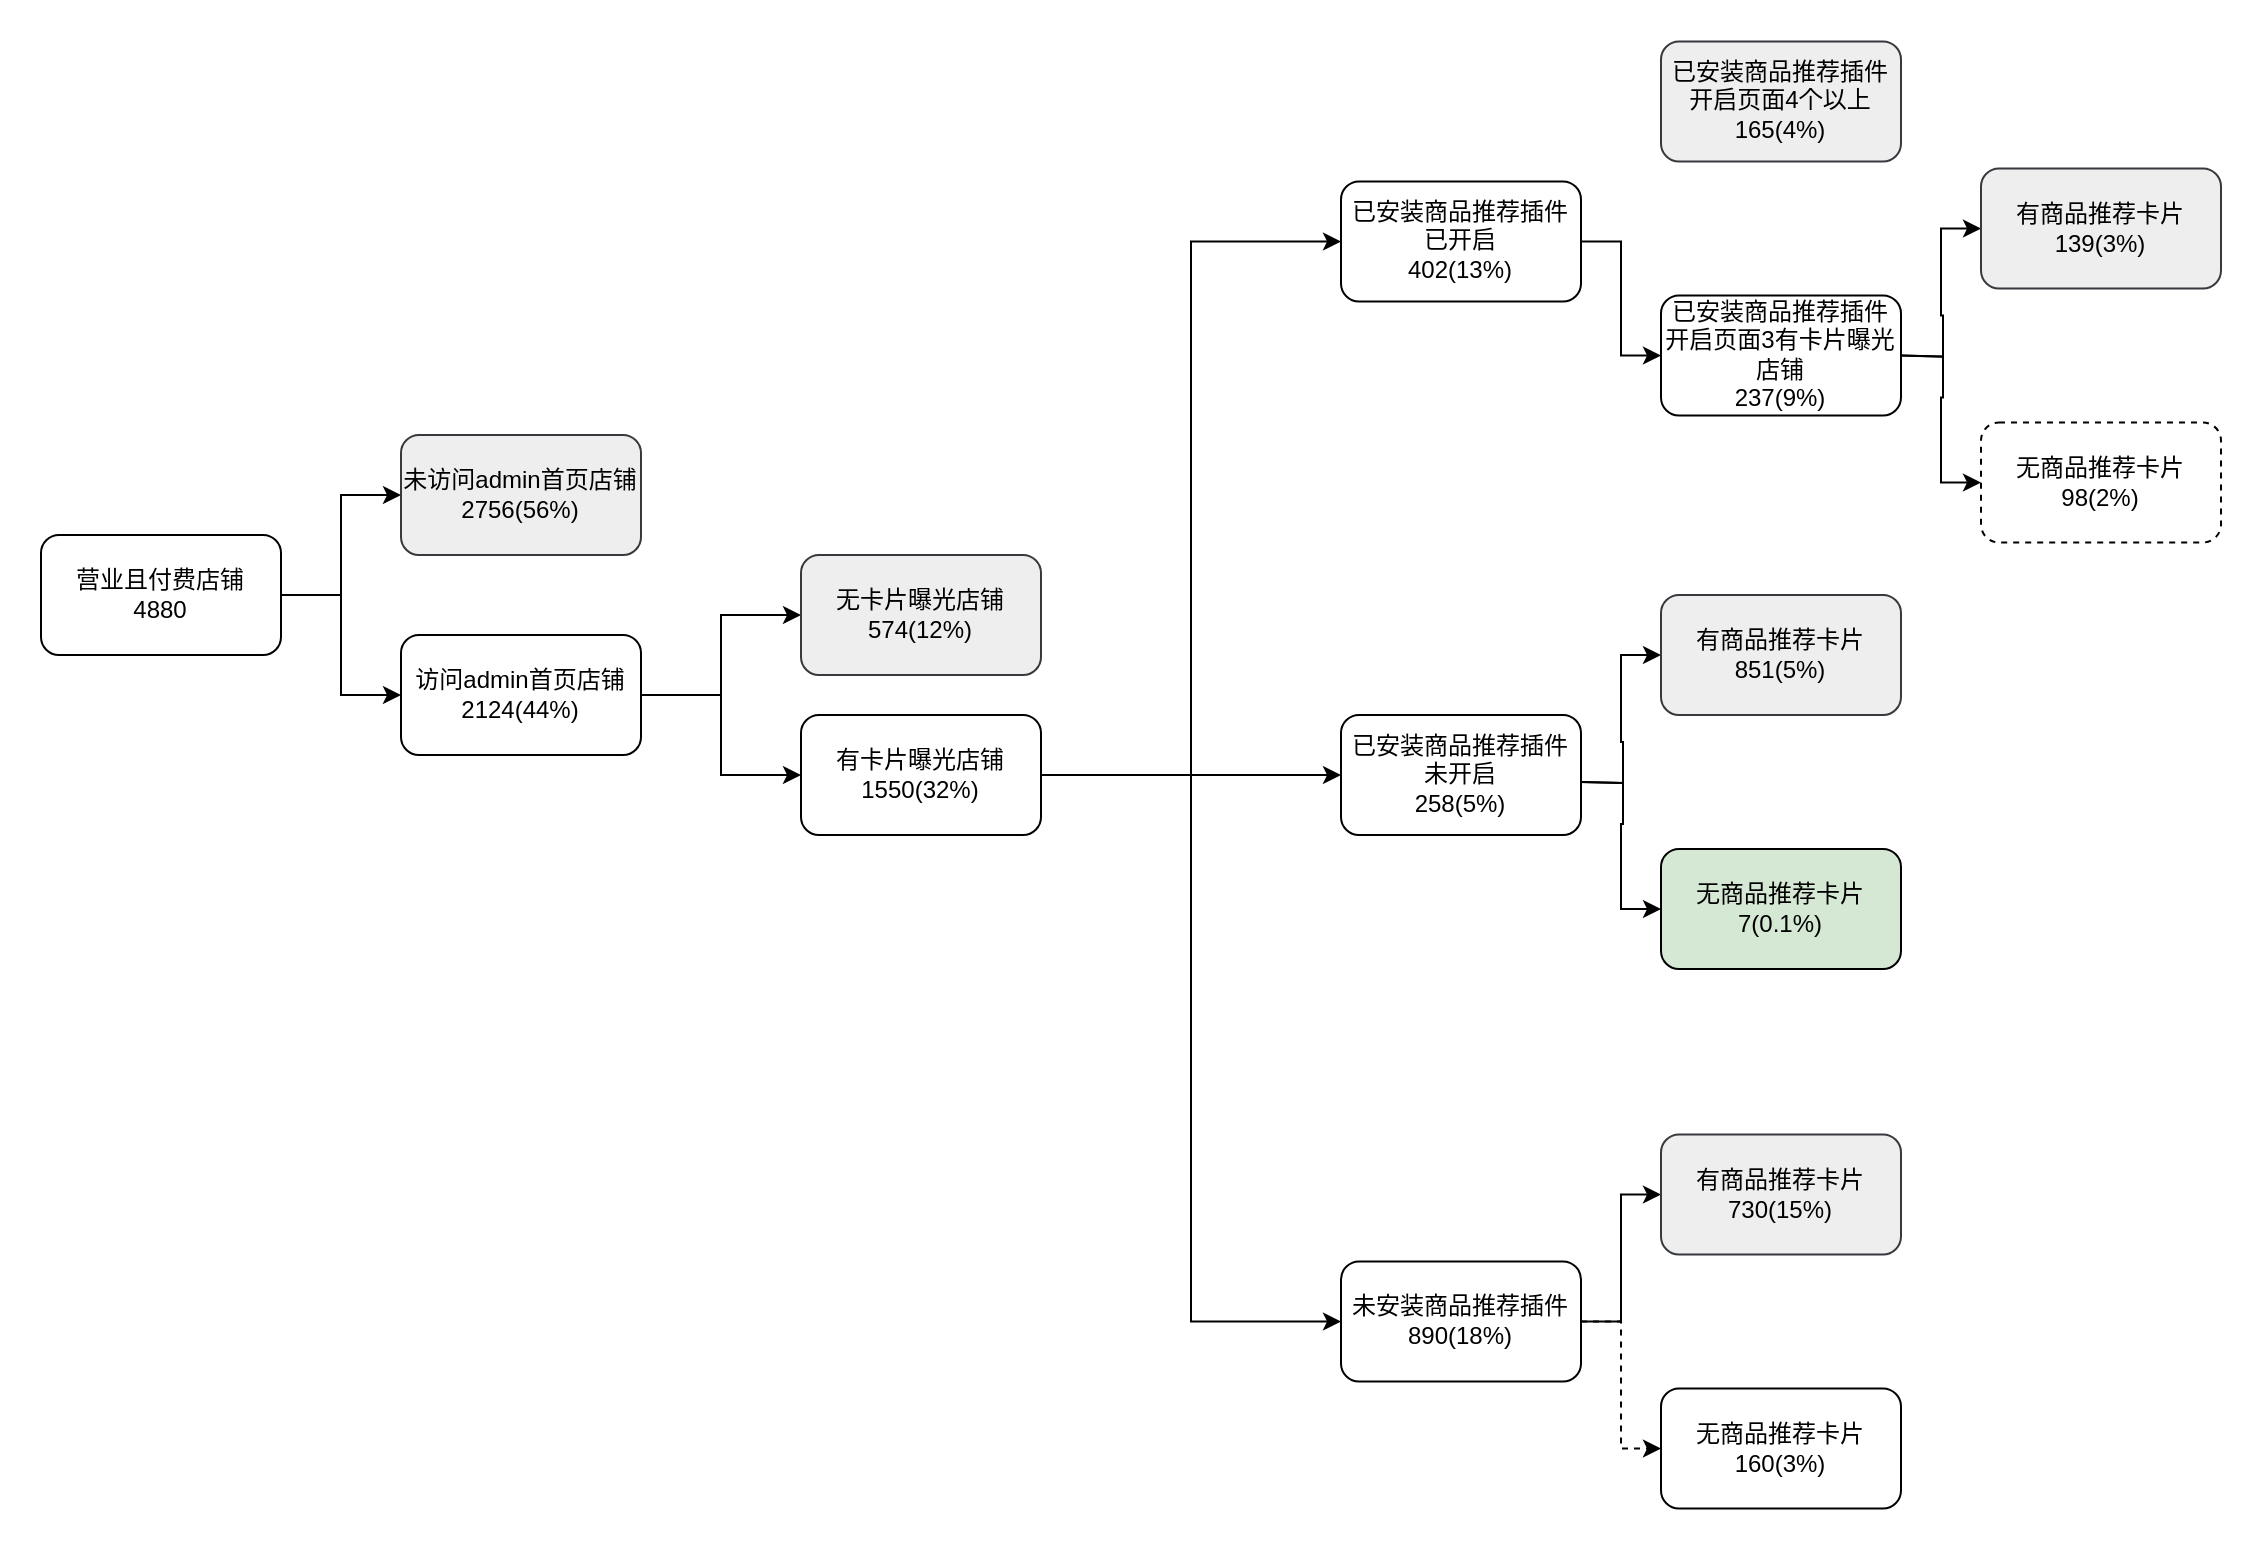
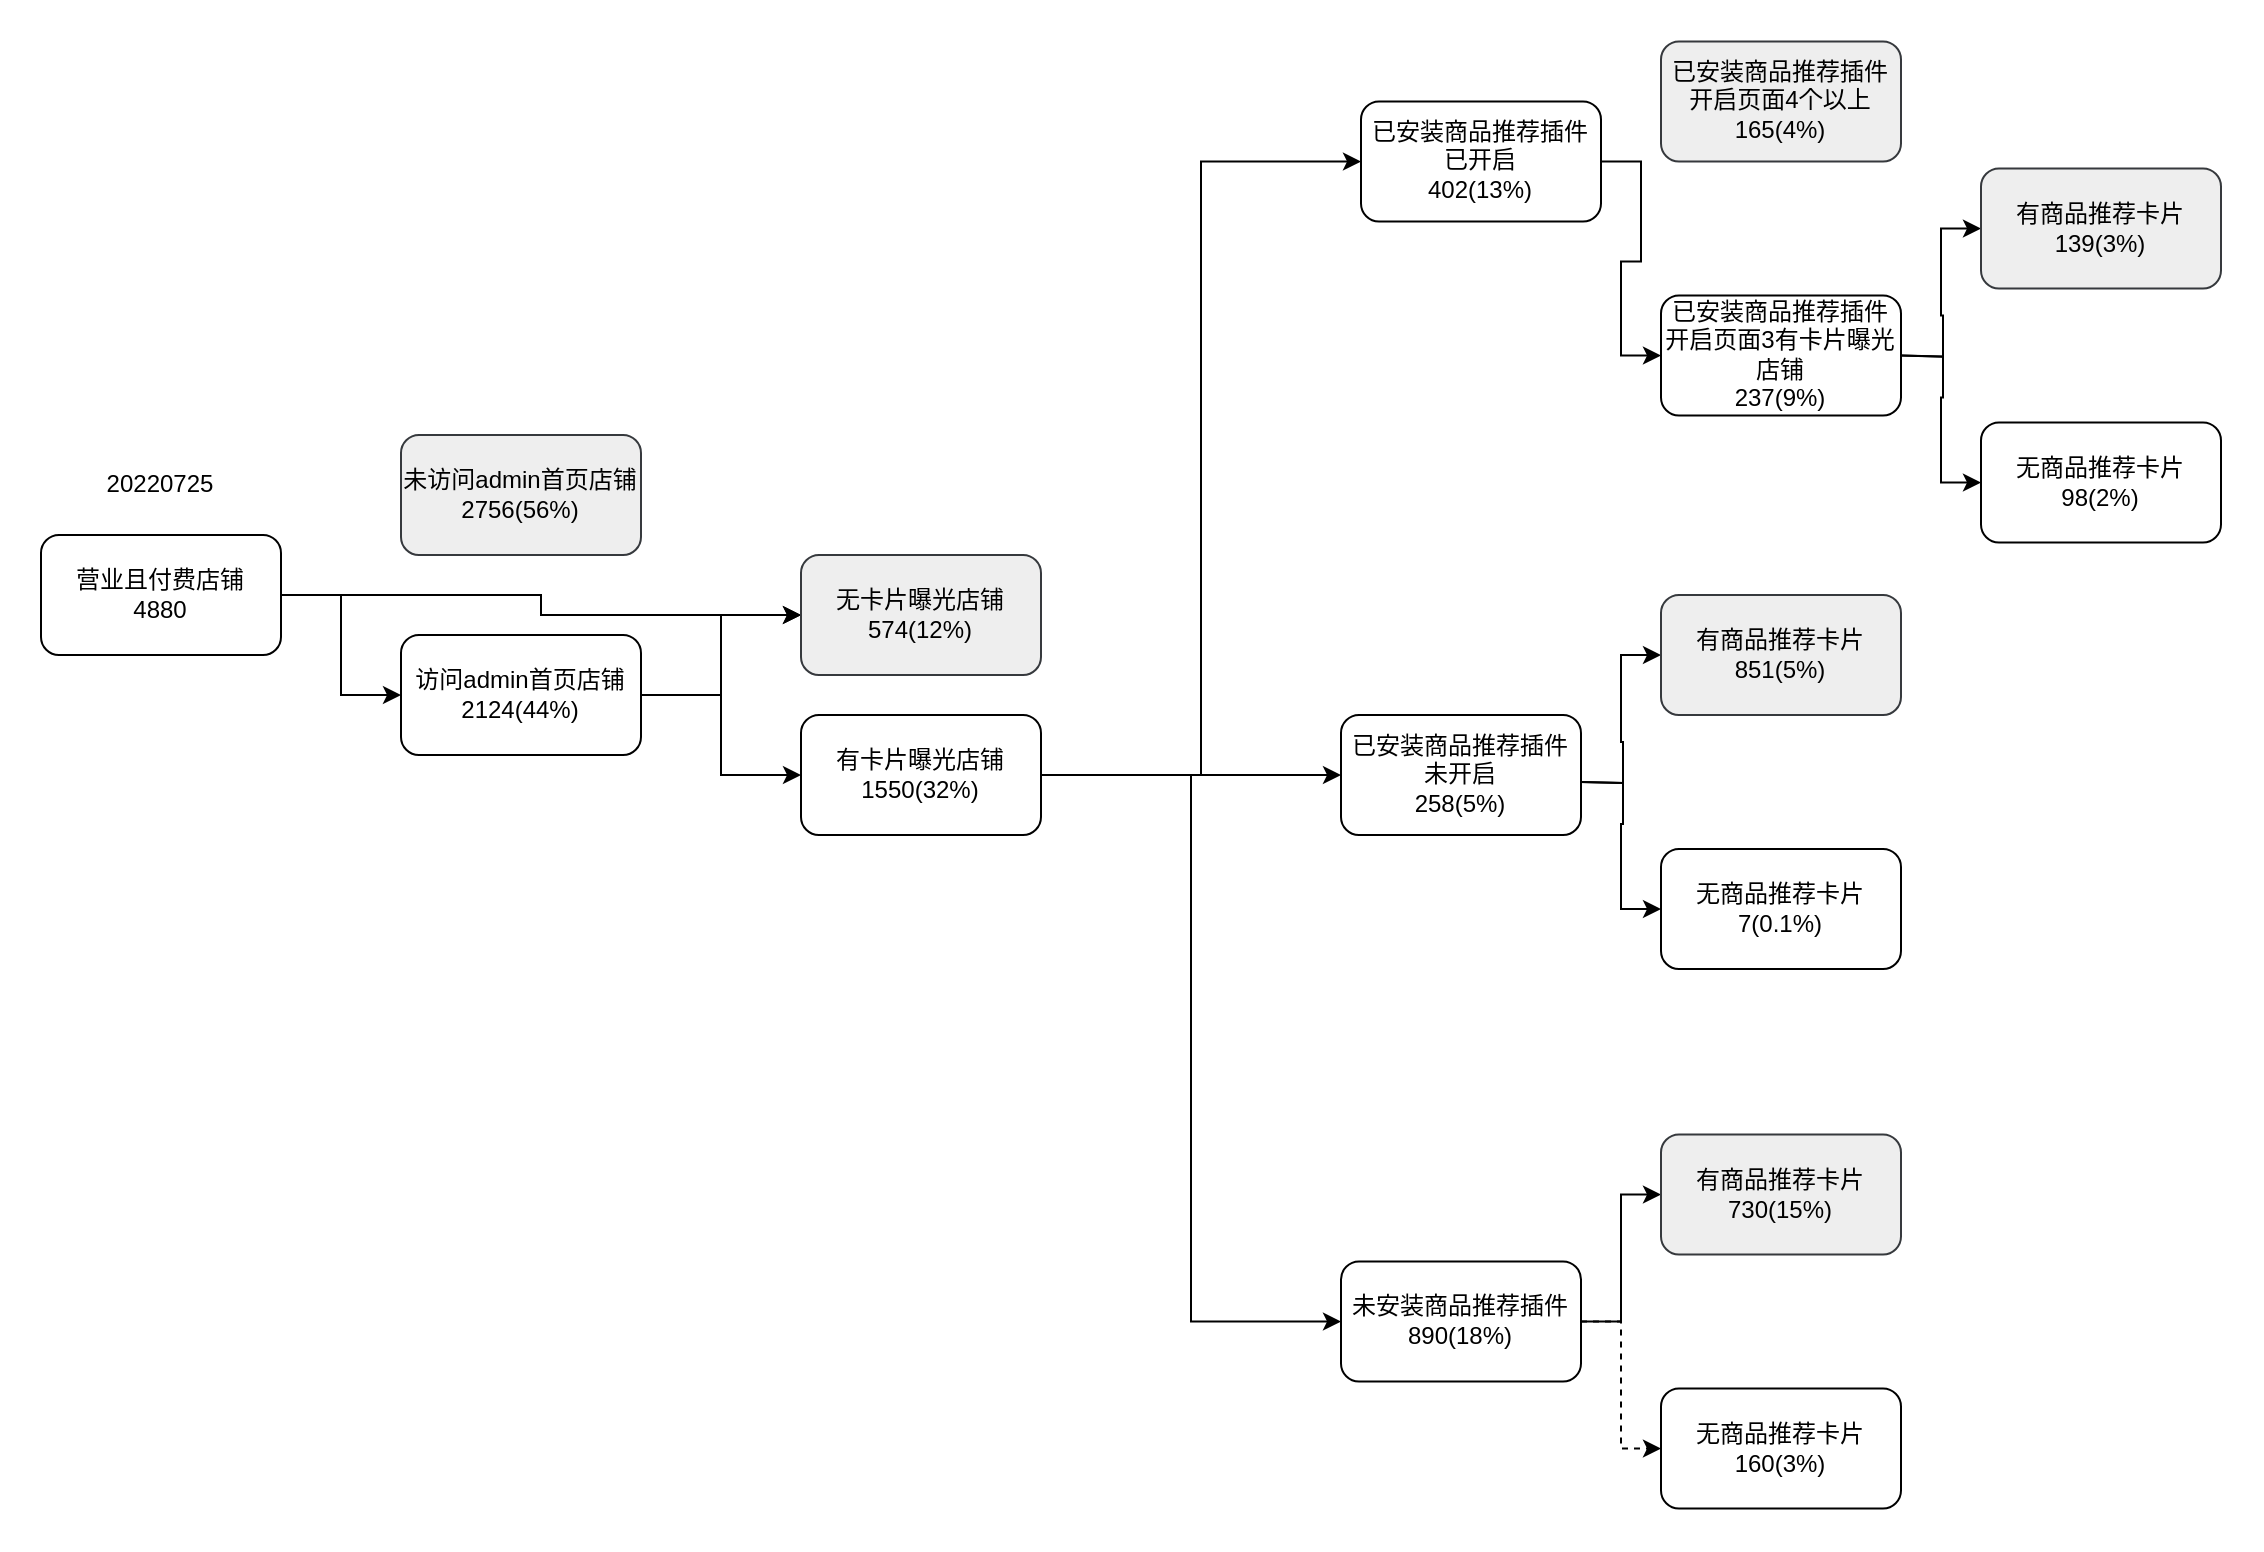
node "已安装商品推荐插件已开启 402(13%)": moved (1461, 242) -> (1481, 162)
node "无商品推荐卡片 98(2%)": style dashed -> solid
node "20220725": added
edge "营业且付费店铺 4880" -> "未访问admin首页店铺 2756(56%)": now "营业且付费店铺 4880" -> "无卡片曝光店铺 574(12%)"
node "无商品推荐卡片 7(0.1%)": fillcolor #d5e8d4 -> #ffffff
